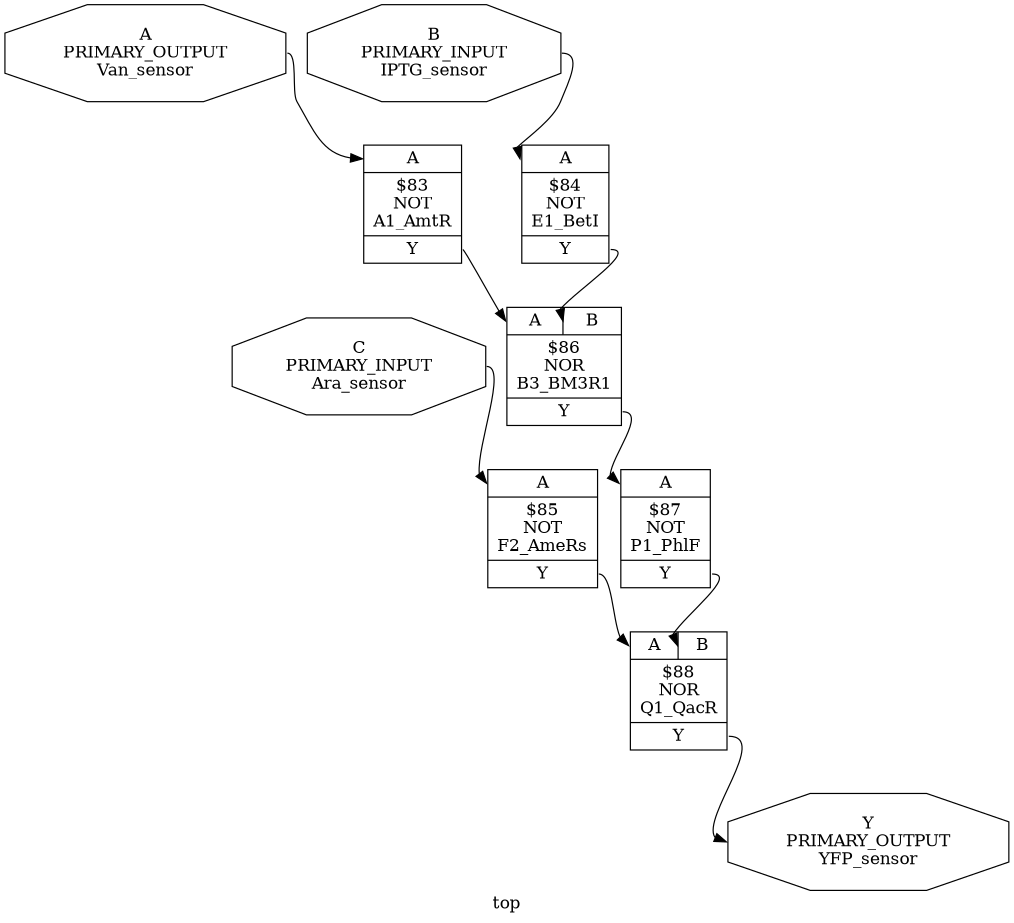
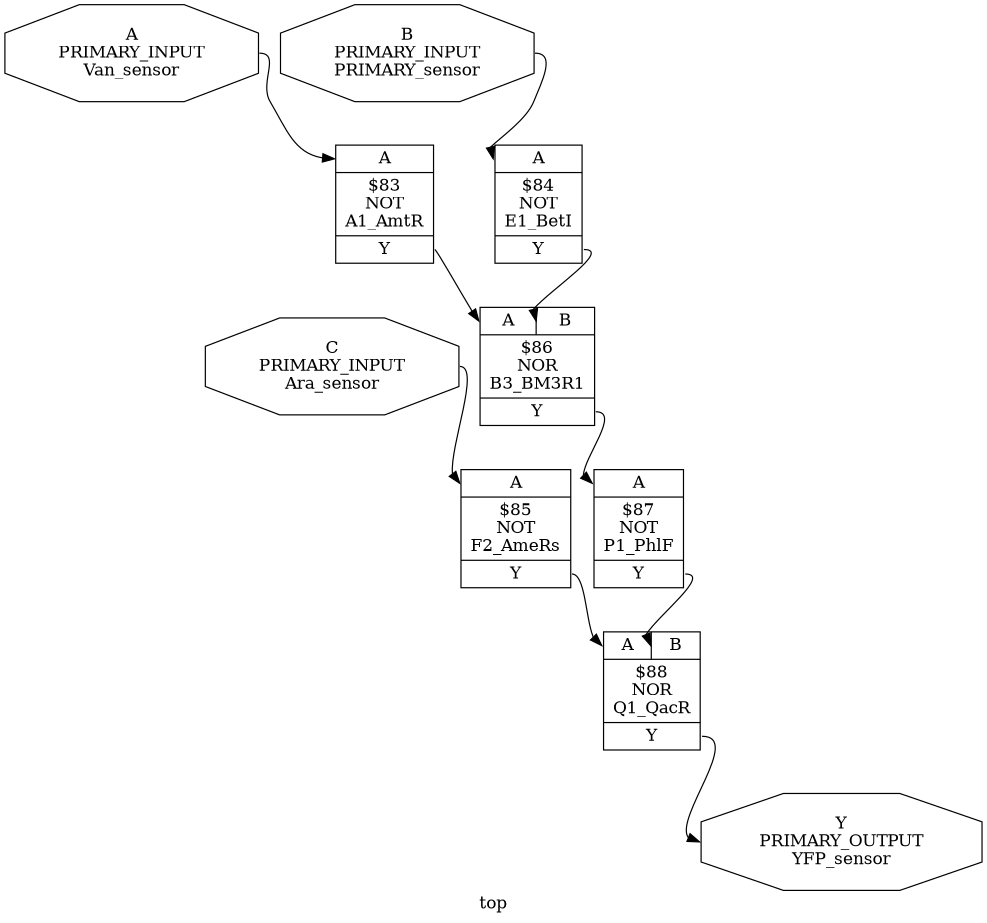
node "A PRIMARY_OUTPUT Van_sensor": label "A PRIMARY_OUTPUT Van_sensor" -> "A PRIMARY_INPUT Van_sensor"
node "B PRIMARY_INPUT IPTG_sensor": label "B PRIMARY_INPUT IPTG_sensor" -> "B PRIMARY_INPUT PRIMARY_sensor"
